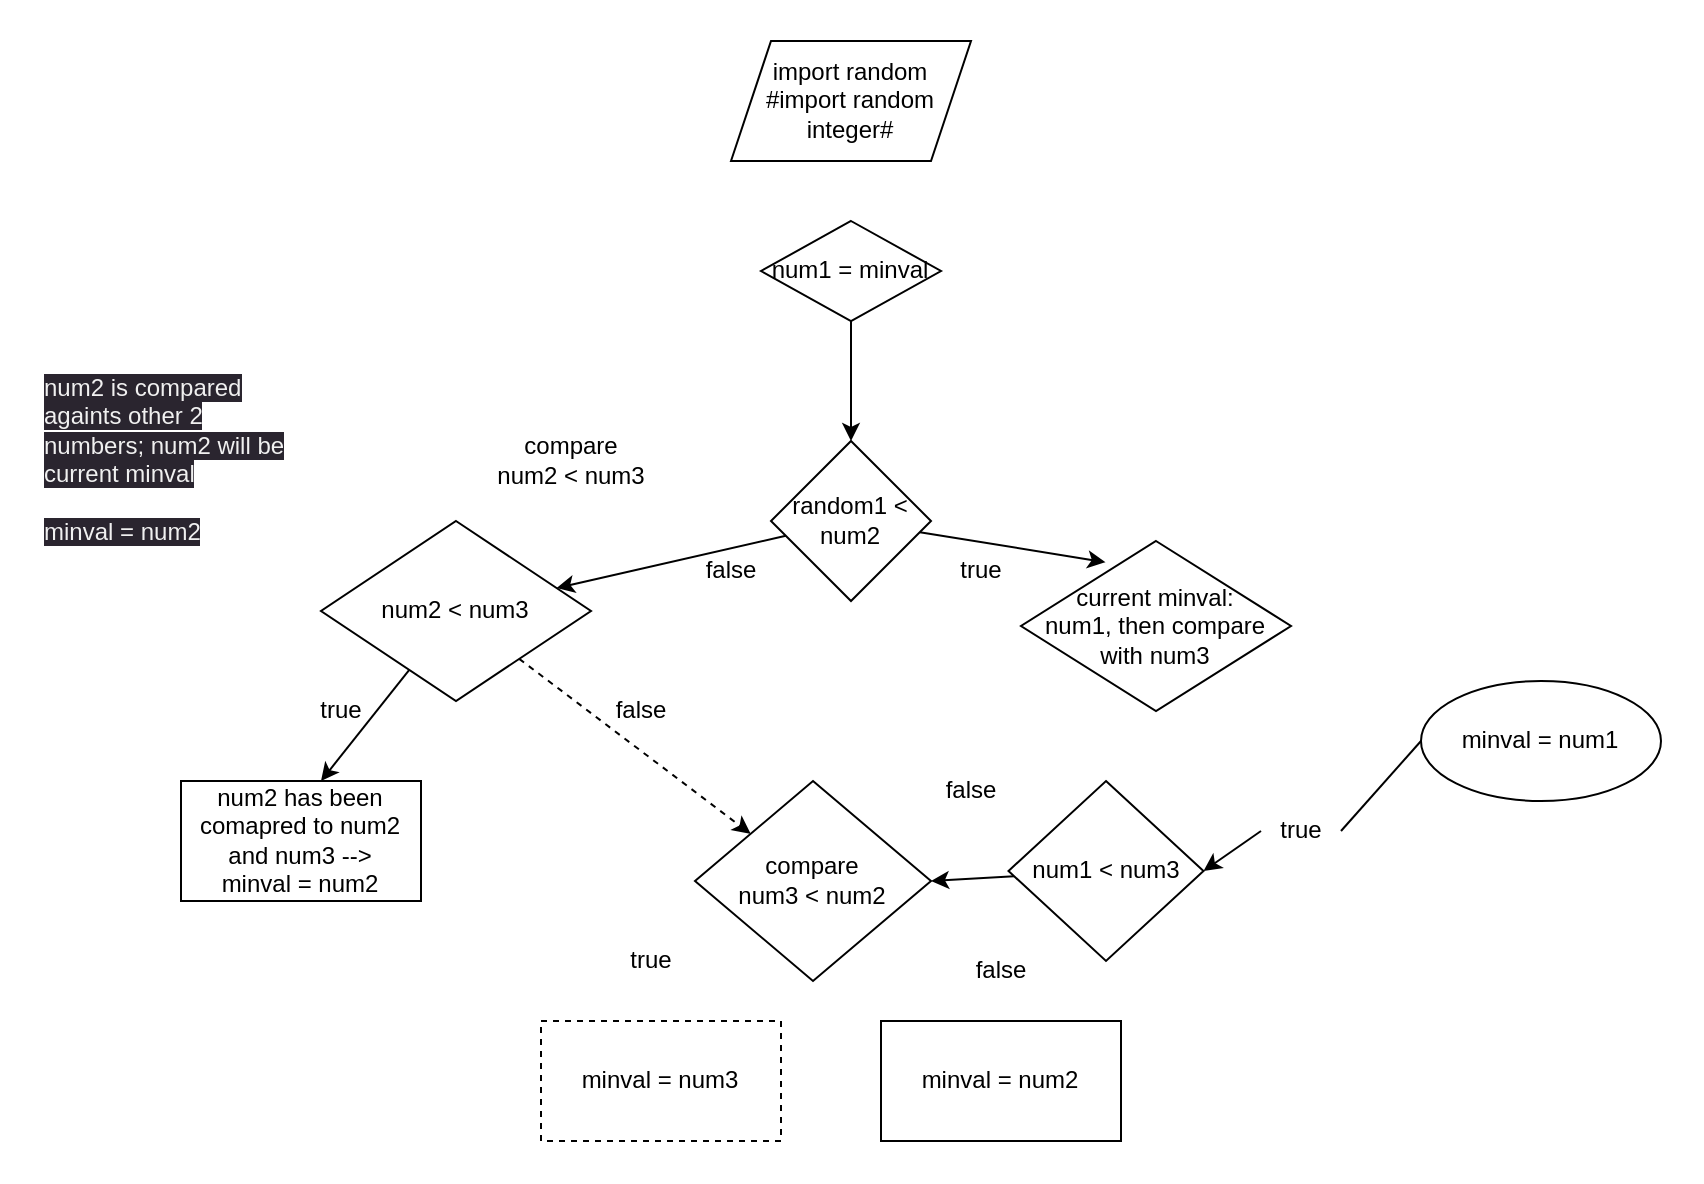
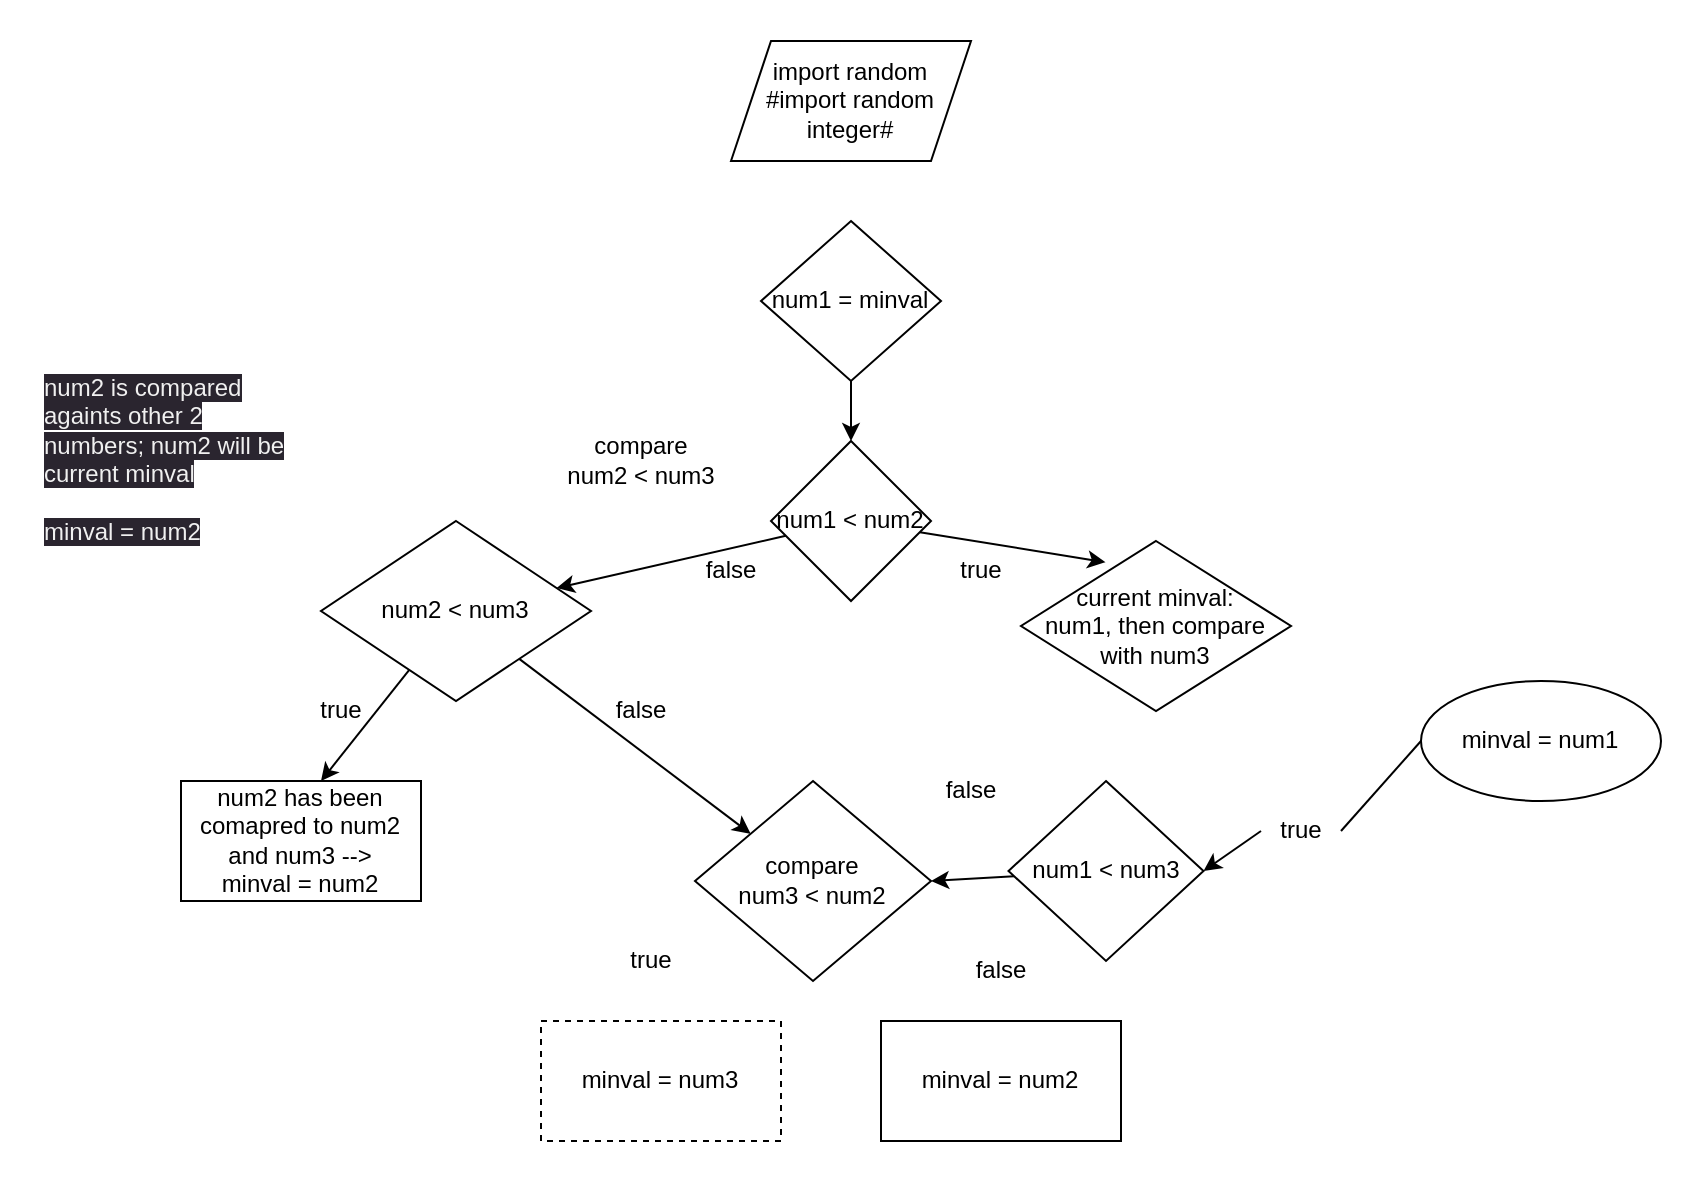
node "num1 = minval": size 180x100 -> 180x160
node "comparenum2 < num3": moved (571, 461) -> (641, 461)
node "random1 < num2": label "random1 < num2" -> "num1 < num2"
edge "num2 < num3" -> "compare num3 < num2": style dashed -> solid
